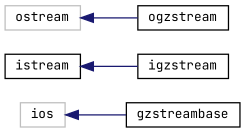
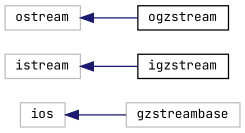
node "istream": color black -> grey75
node "gzstreambase": color black -> grey75
